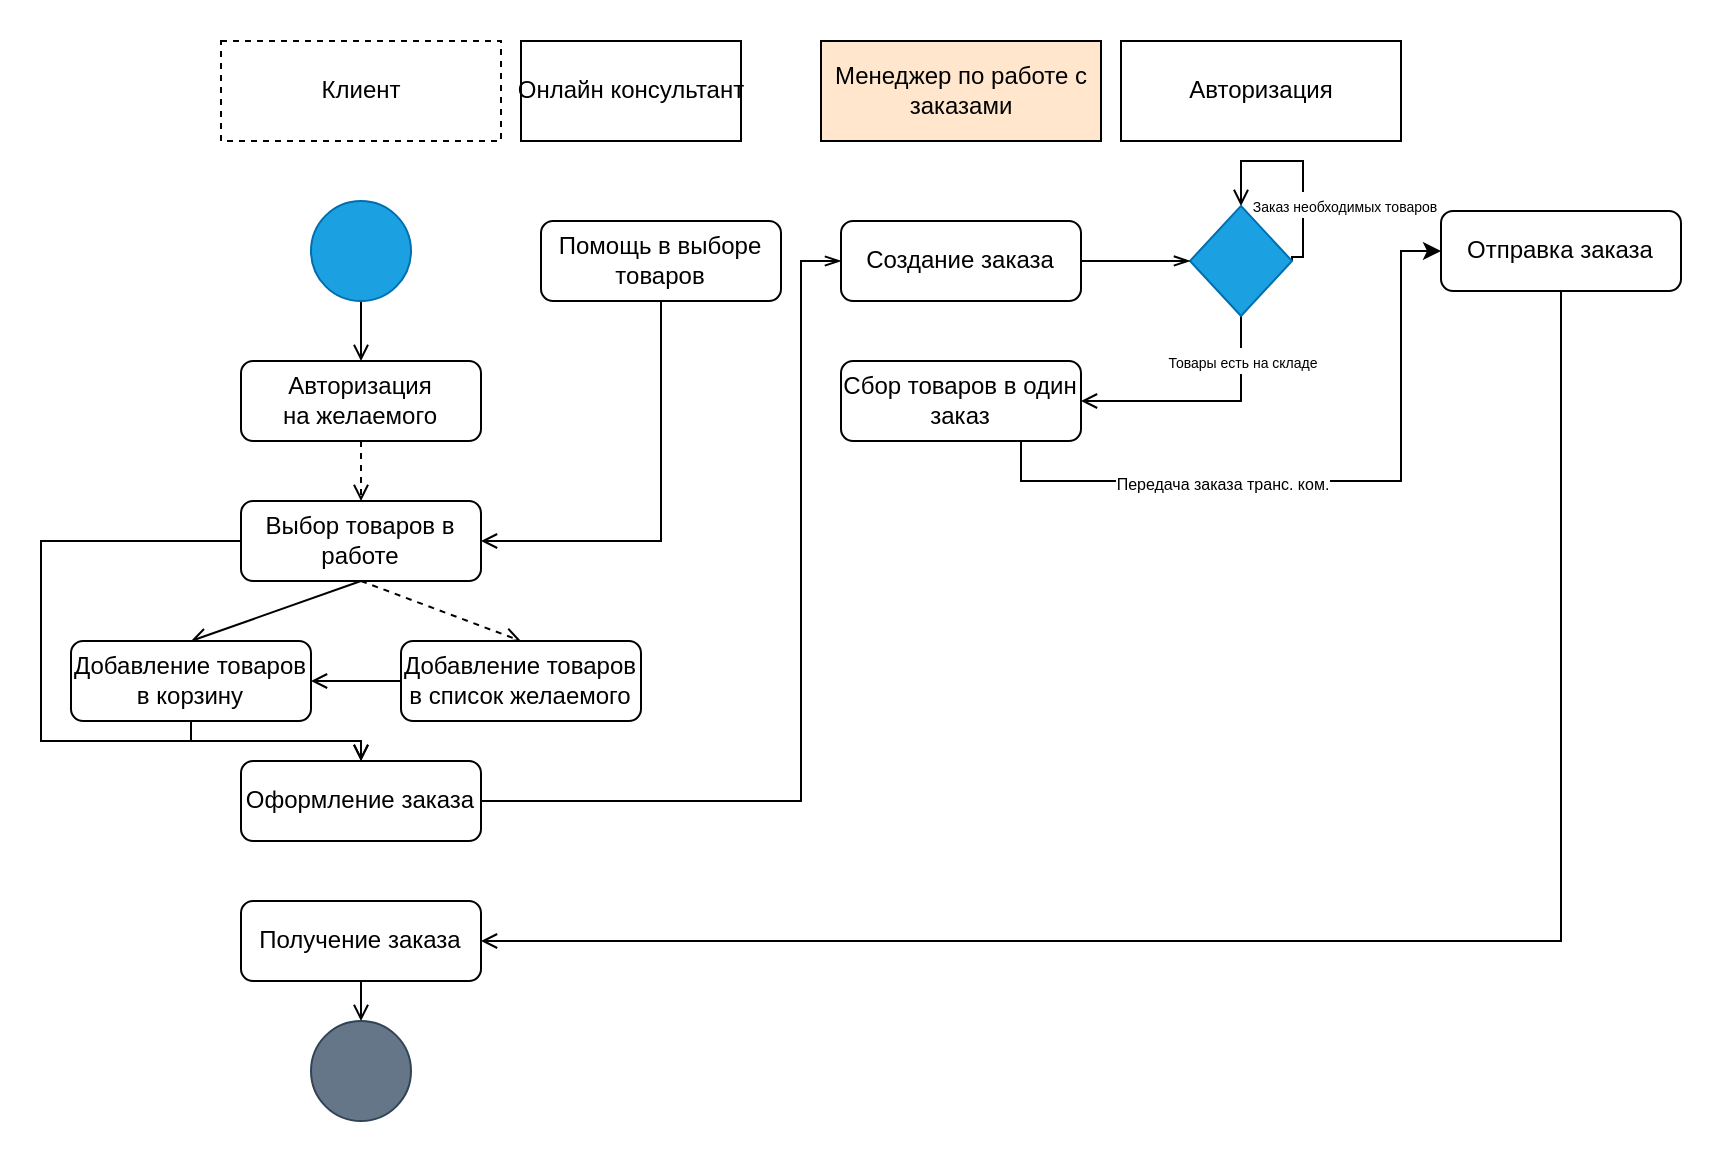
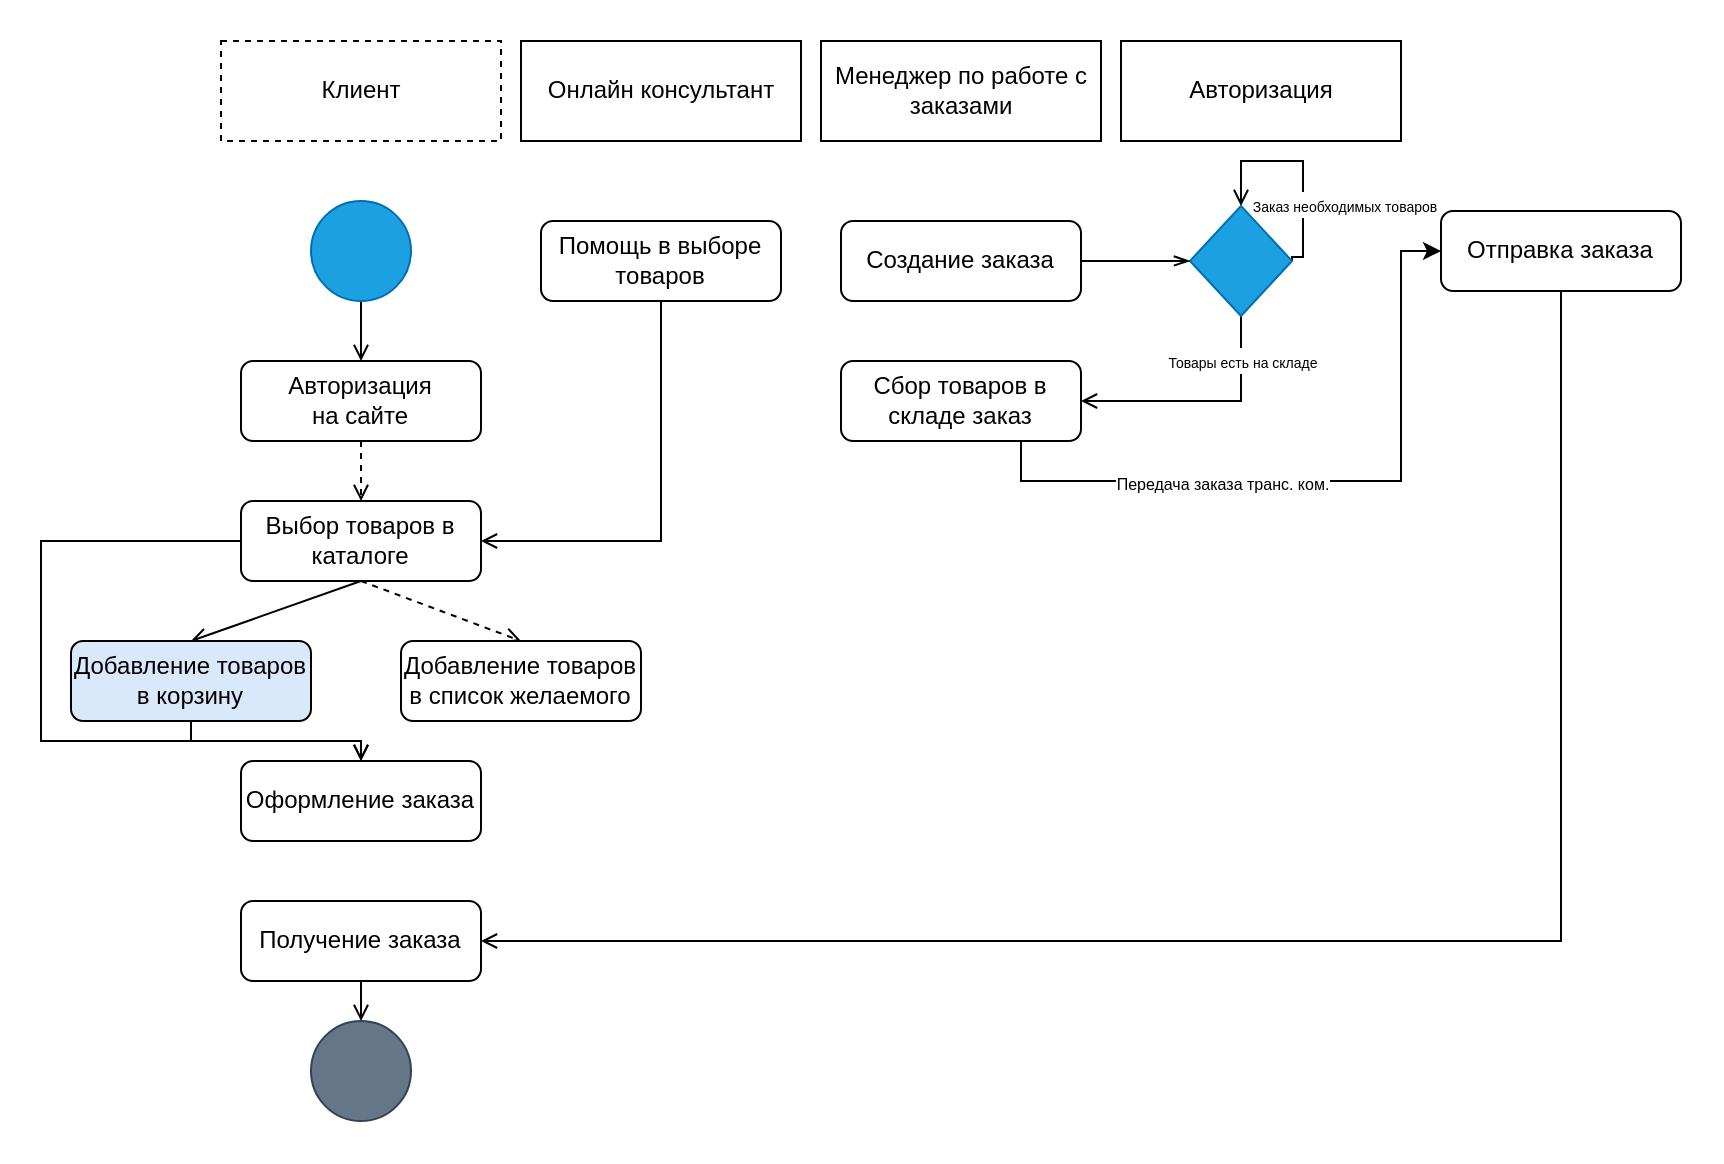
node "Онлайн консультант": size 220x100 -> 280x100
node "Менеджер по работе с заказами": fillcolor #ffe6cc -> #ffffff
node "Авторизация на желаемого": label "Авторизация на желаемого" -> "Авторизация на сайте"
node "Сбор товаров в один заказ": label "Сбор товаров в один заказ" -> "Сбор товаров в складе заказ"
node "Выбор товаров в работе": label "Выбор товаров в работе" -> "Выбор товаров в каталоге"
edge "Оформление заказа" -> "Создание заказа": removed
node "Добавление товаров в корзину": fillcolor #ffffff -> #dae8fc
edge "Добавление товаров в список желаемого" -> "Добавление товаров в корзину": removed
